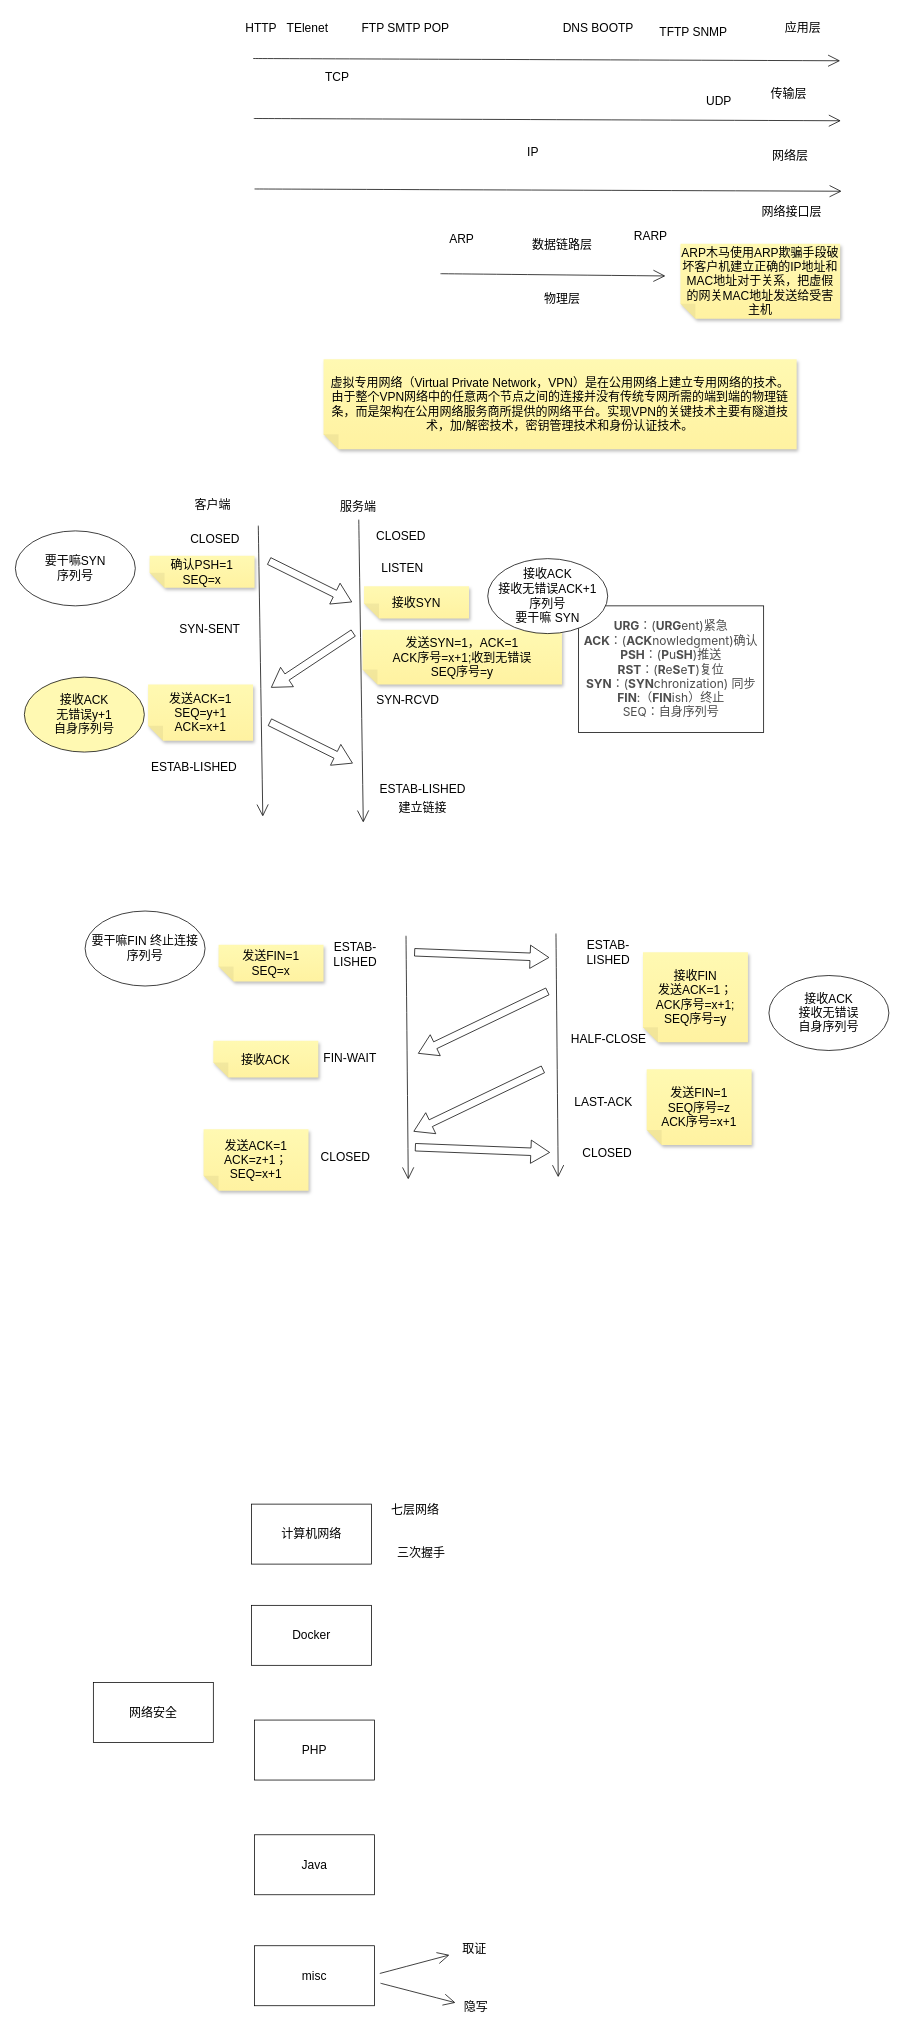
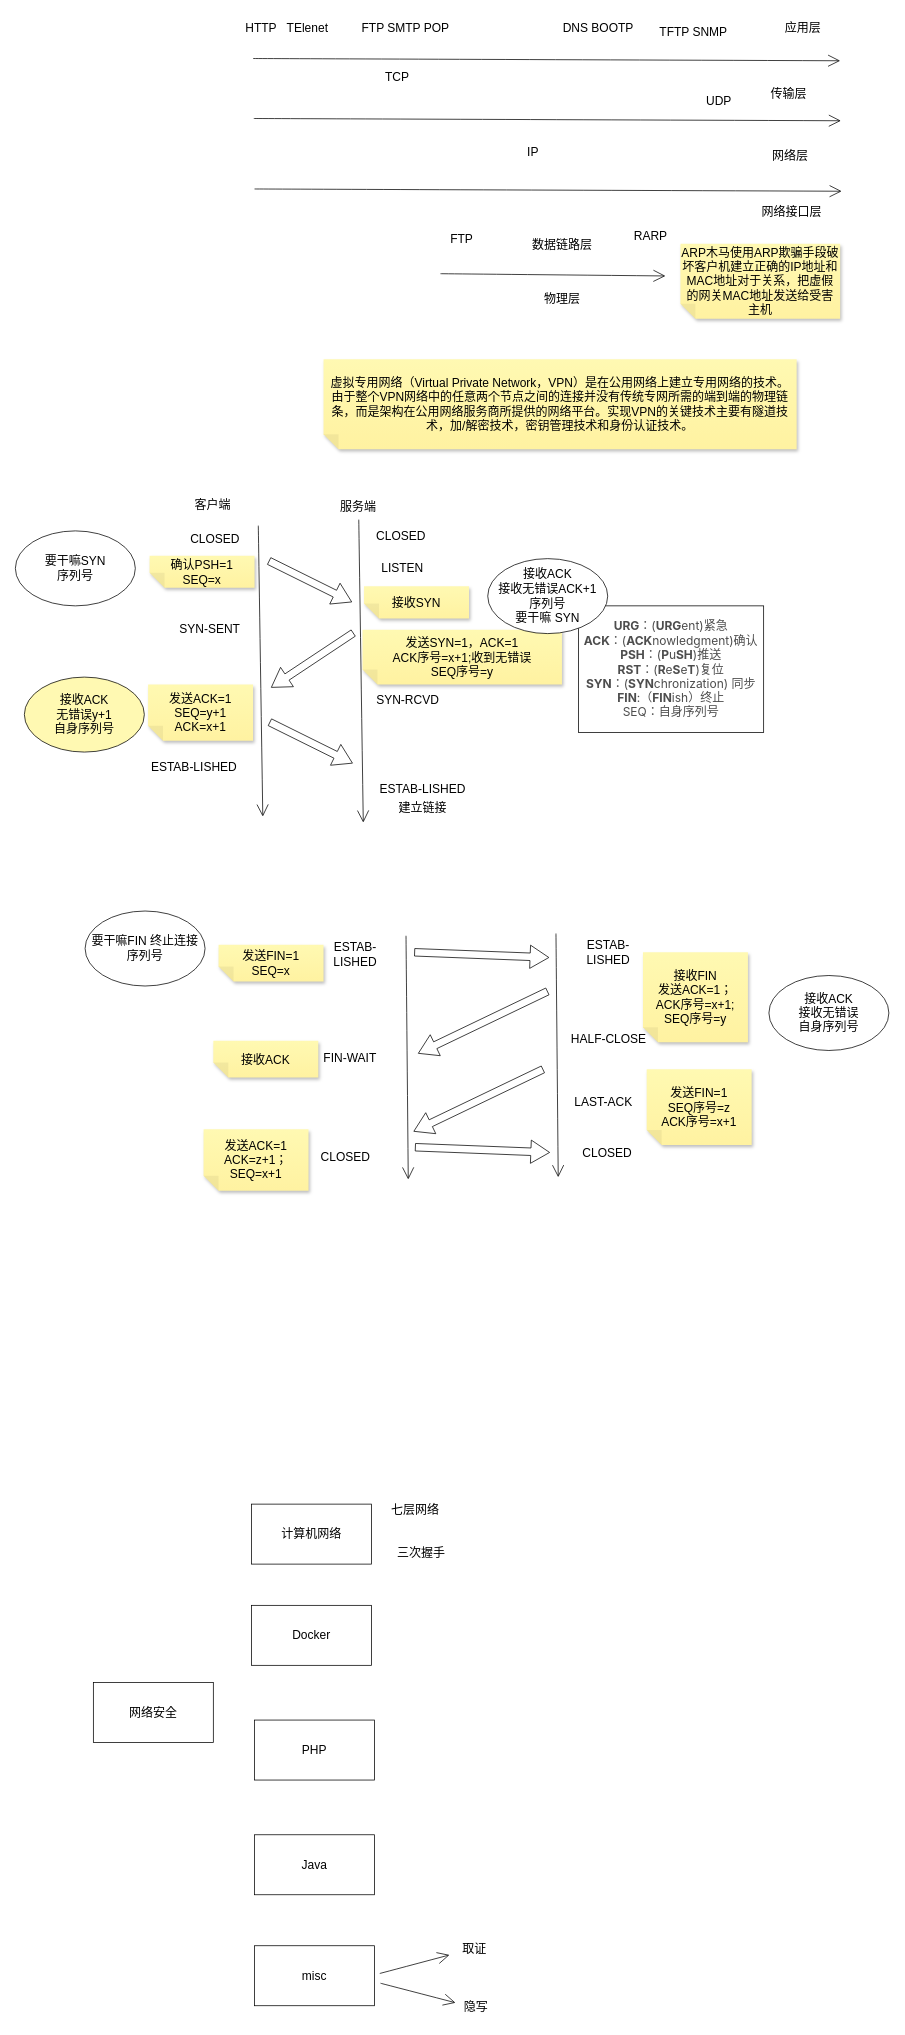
node "TCP": moved (337, 76) -> (397, 76)
node "ARP": label "ARP" -> "FTP"
